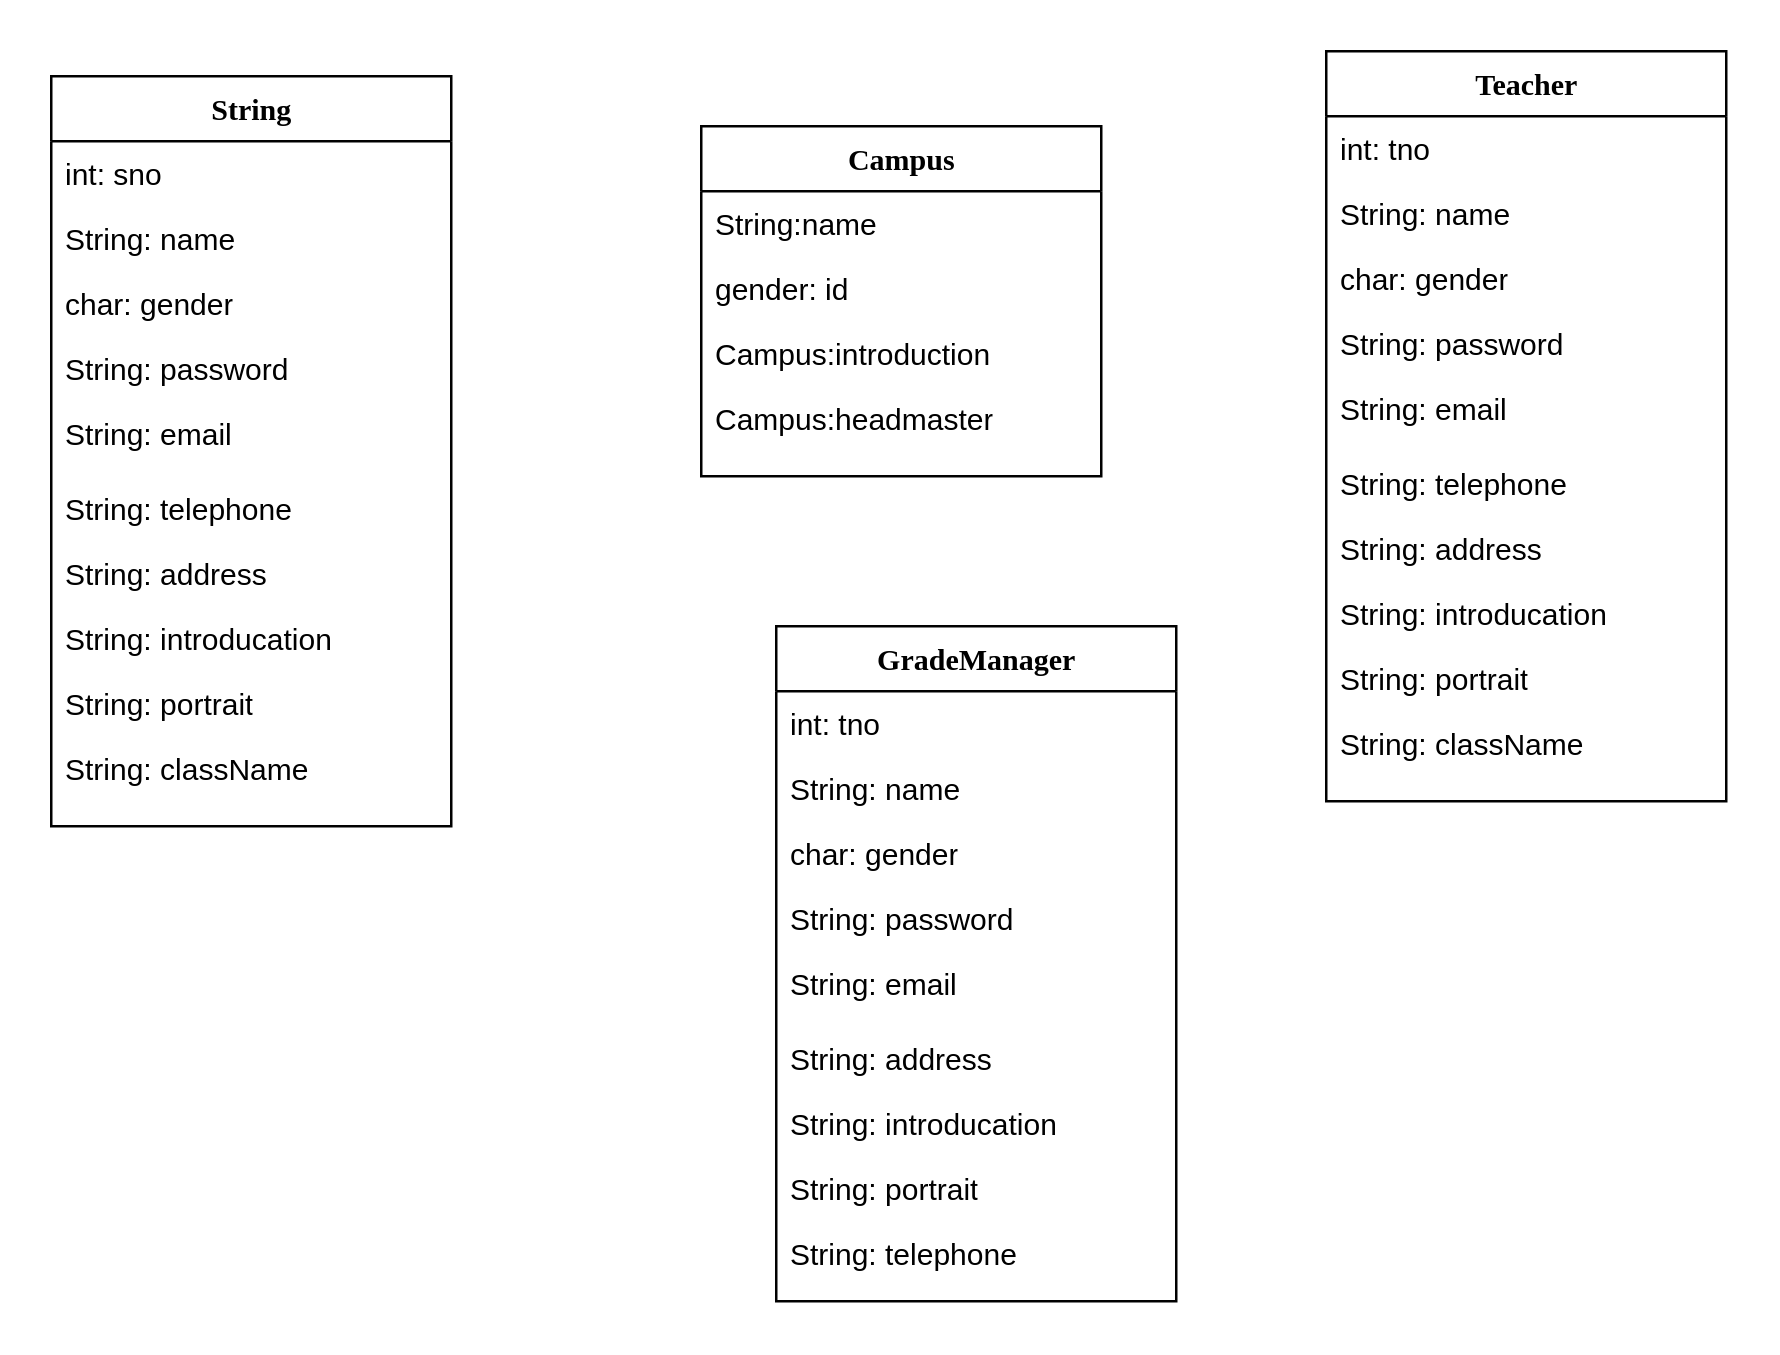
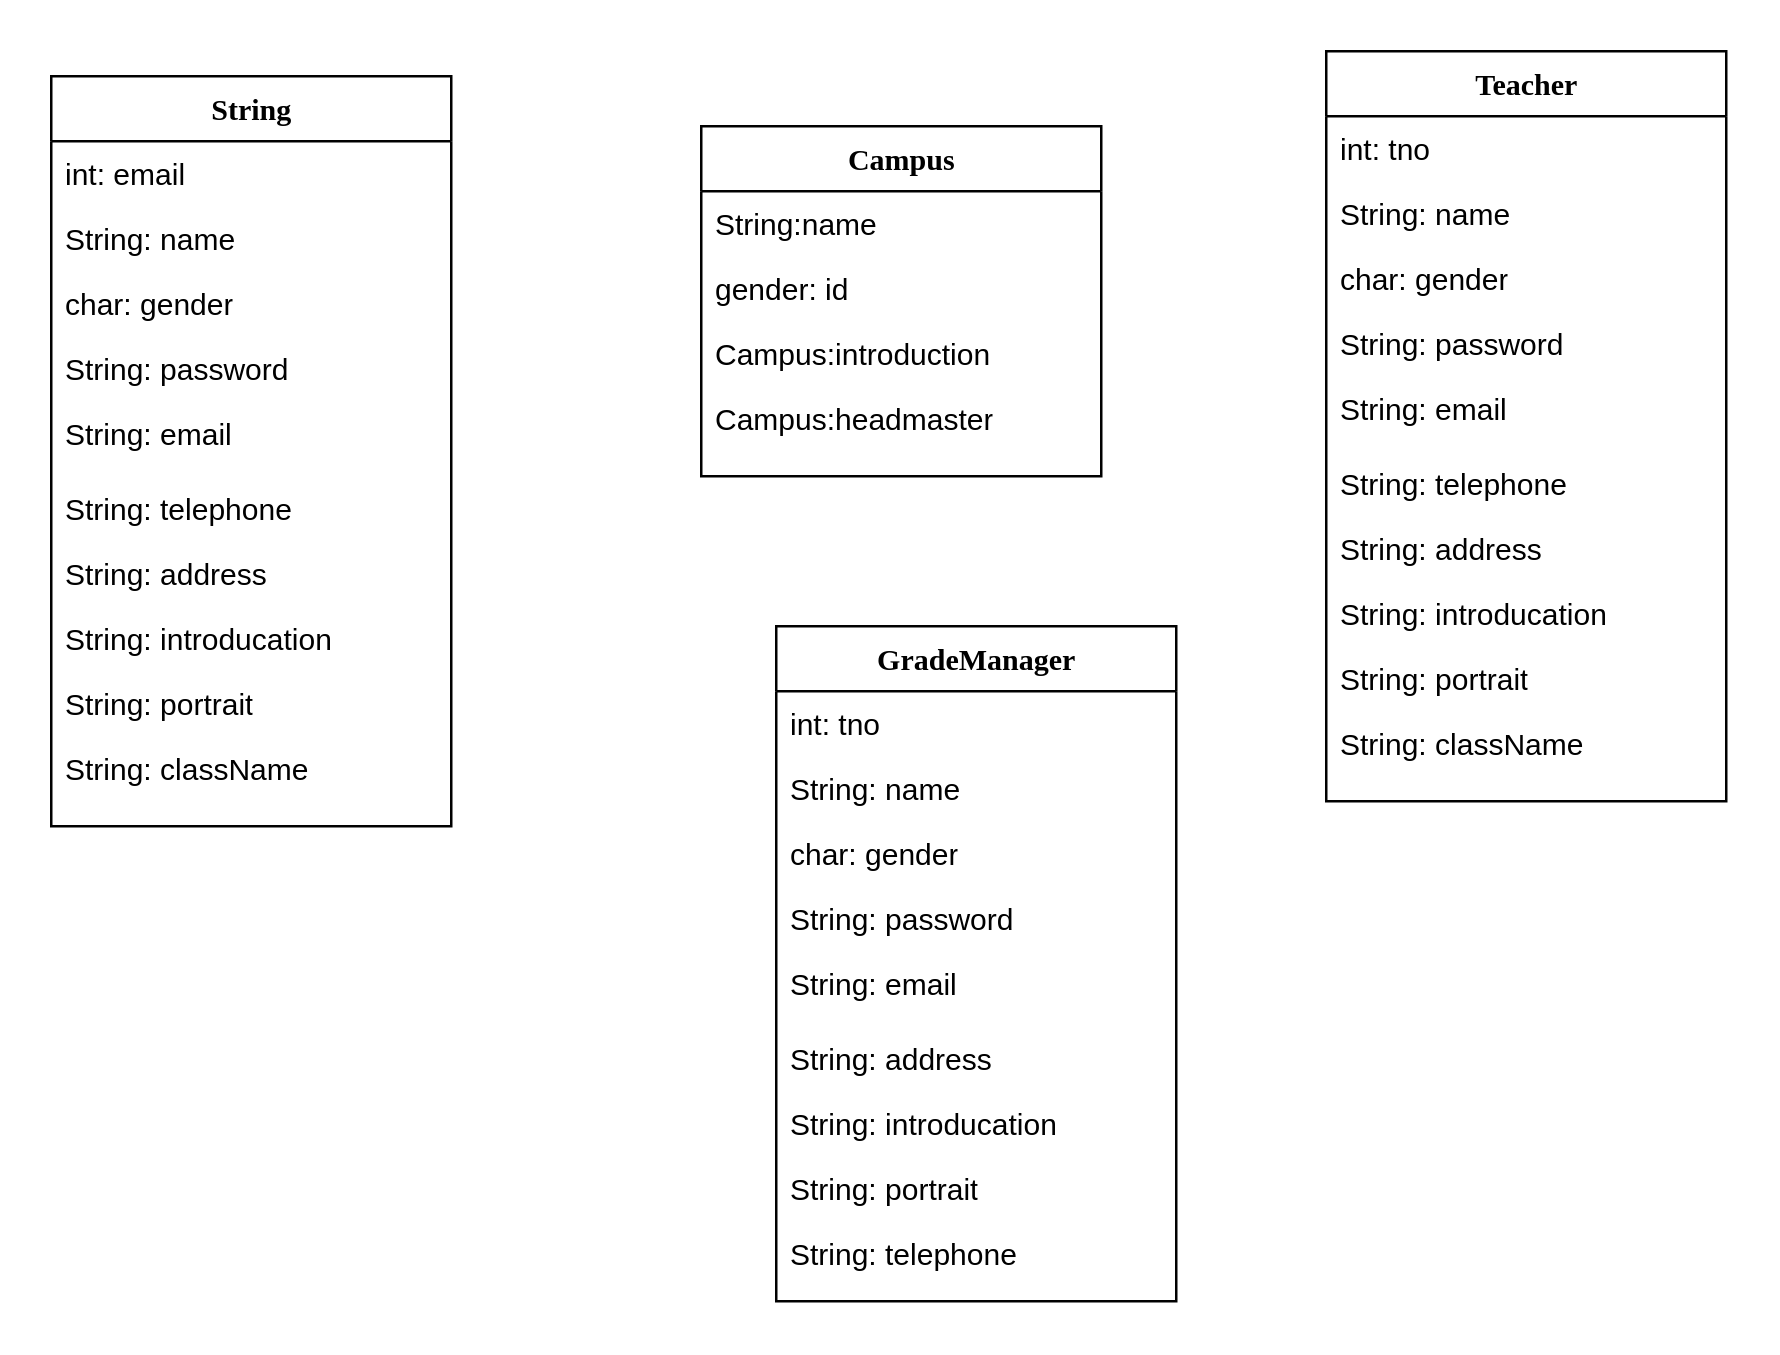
node "int: sno": label "int: sno" -> "int: email"
